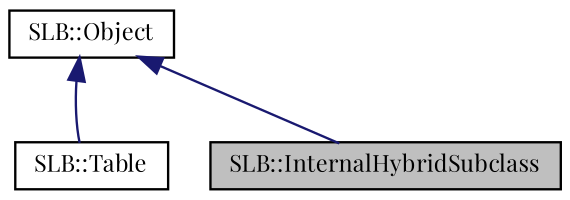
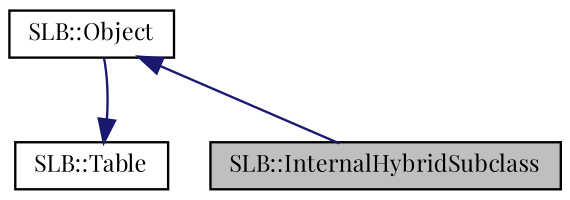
edge "SLB::Table" -> "SLB::Object": reversed
